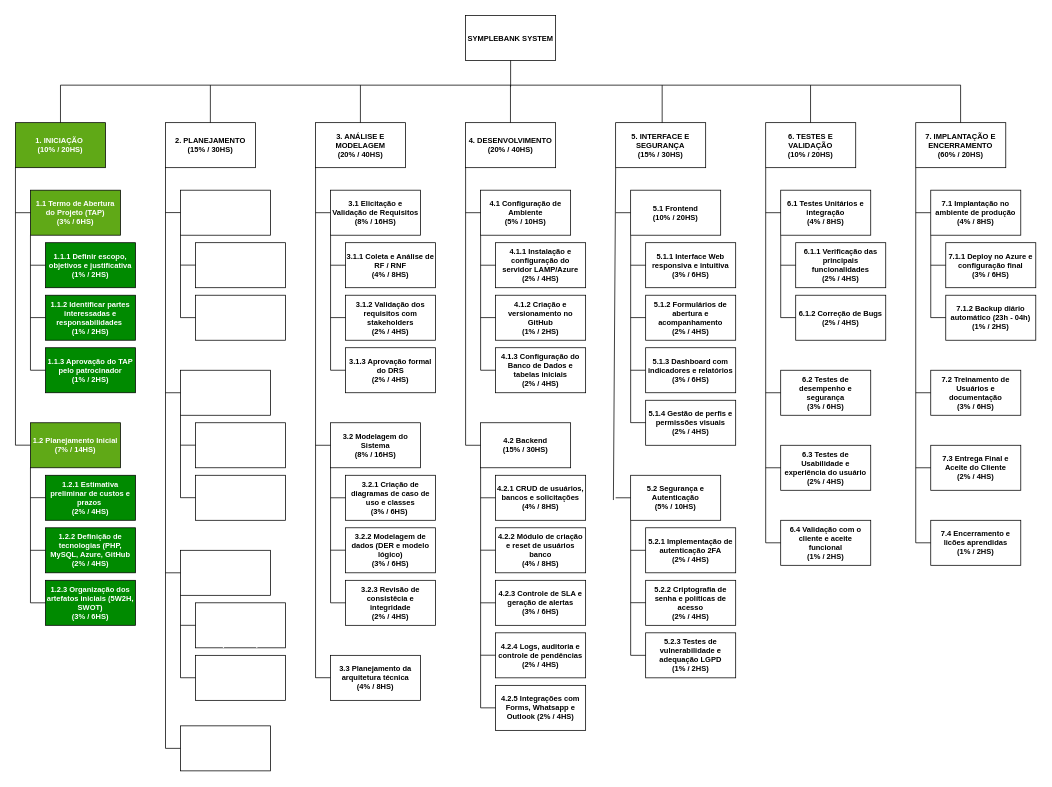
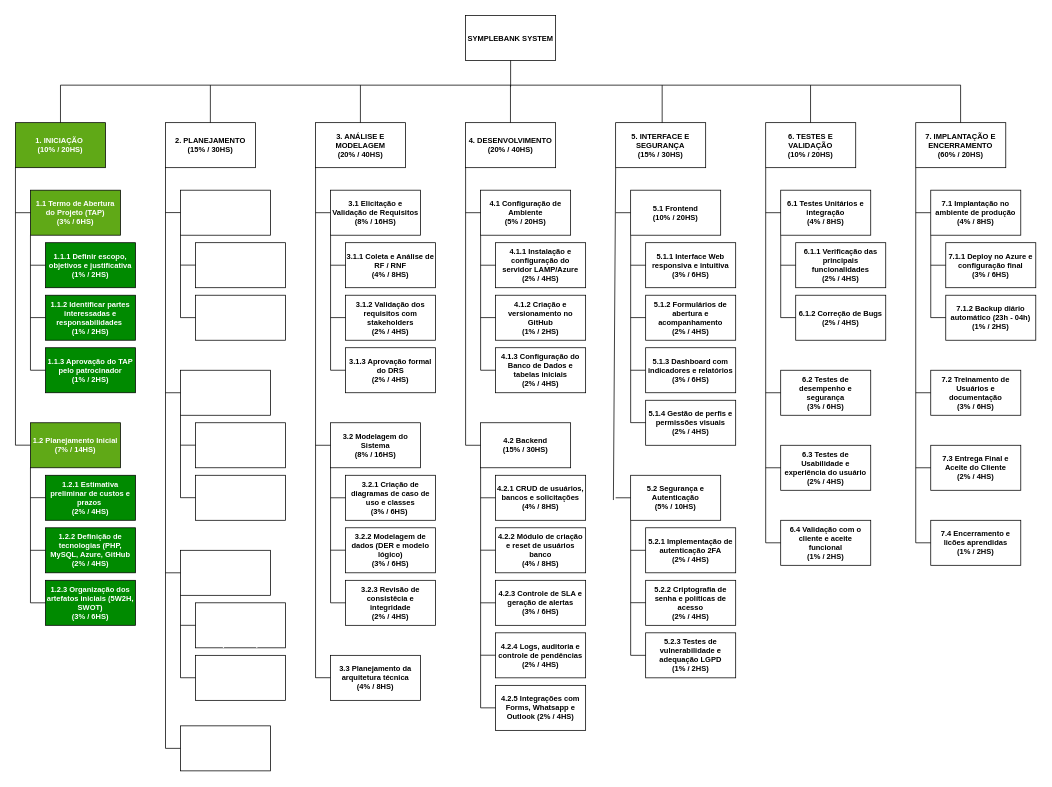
node "4.1 Configuração de Ambiente (5% / 10HS)": label "4.1 Configuração de Ambiente (5% / 10HS)" -> "4.1 Configuração de Ambiente (5% / 20HS)"
